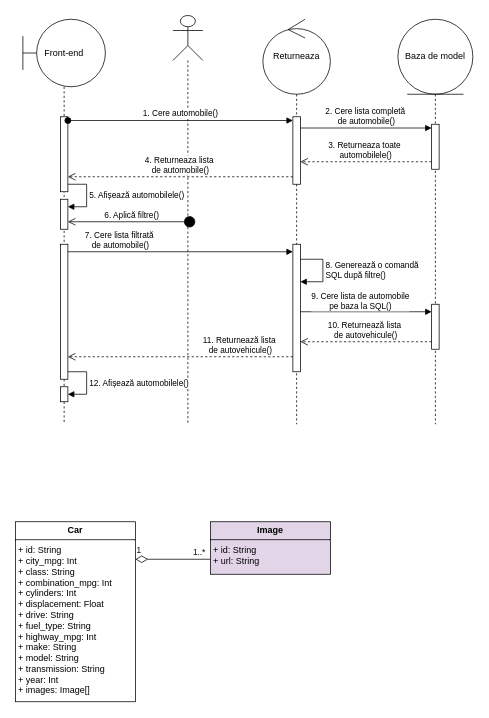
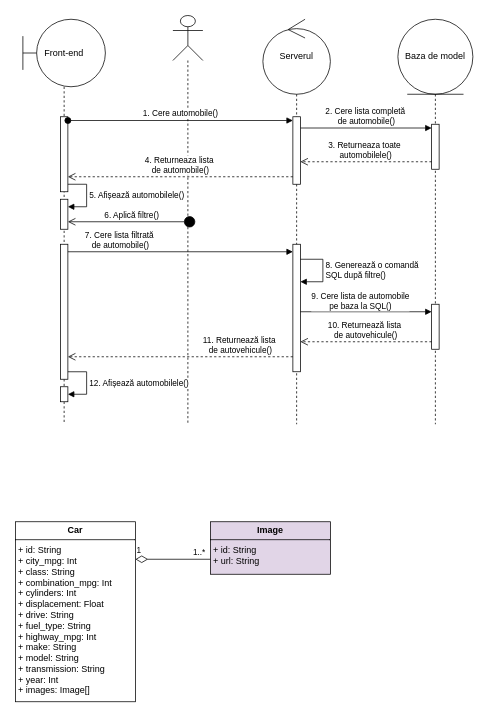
node "Returneaza": label "Returneaza" -> "Serverul"
